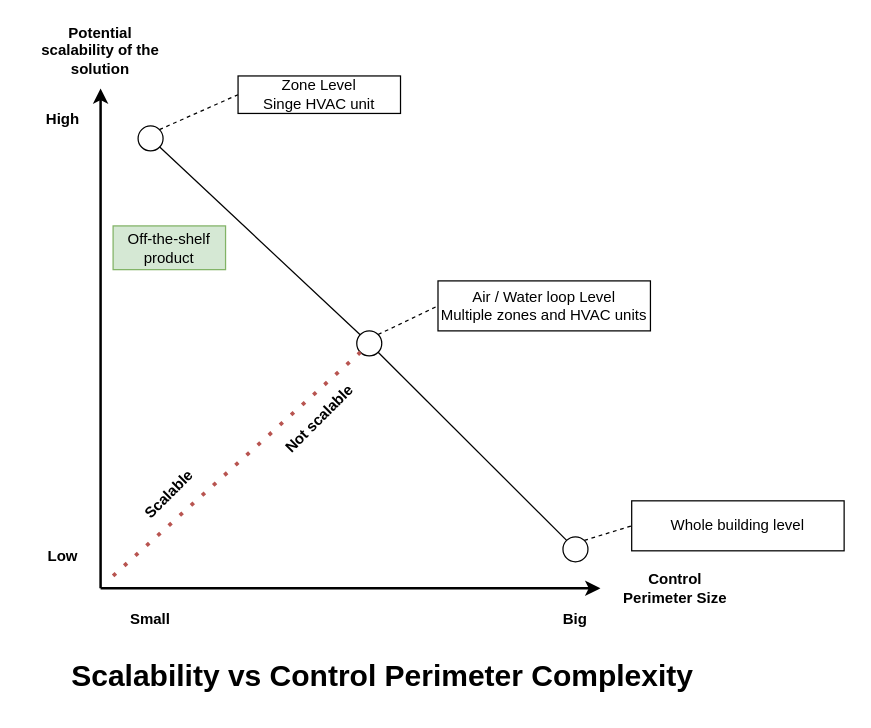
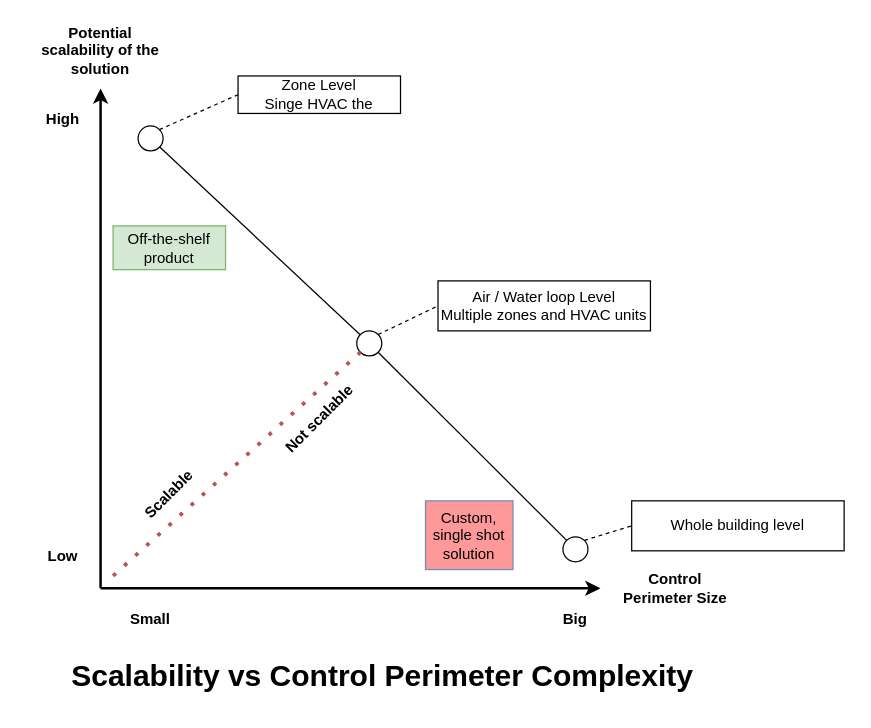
node "Zone Level Singe HVAC unit": label "Zone Level Singe HVAC unit" -> "Zone Level Singe HVAC the"
node "Custom, single shot solution": added
